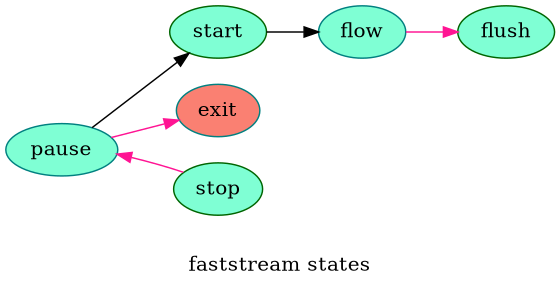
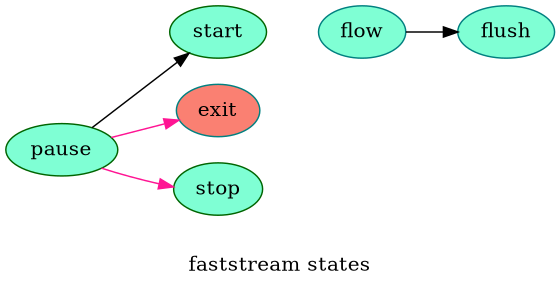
edge "start" -> "flow": removed
edge "flow" -> "flush": color deeppink -> black
node "flush": color darkgreen -> teal
node "pause": color teal -> darkgreen
edge "stop" -> "pause": reversed
